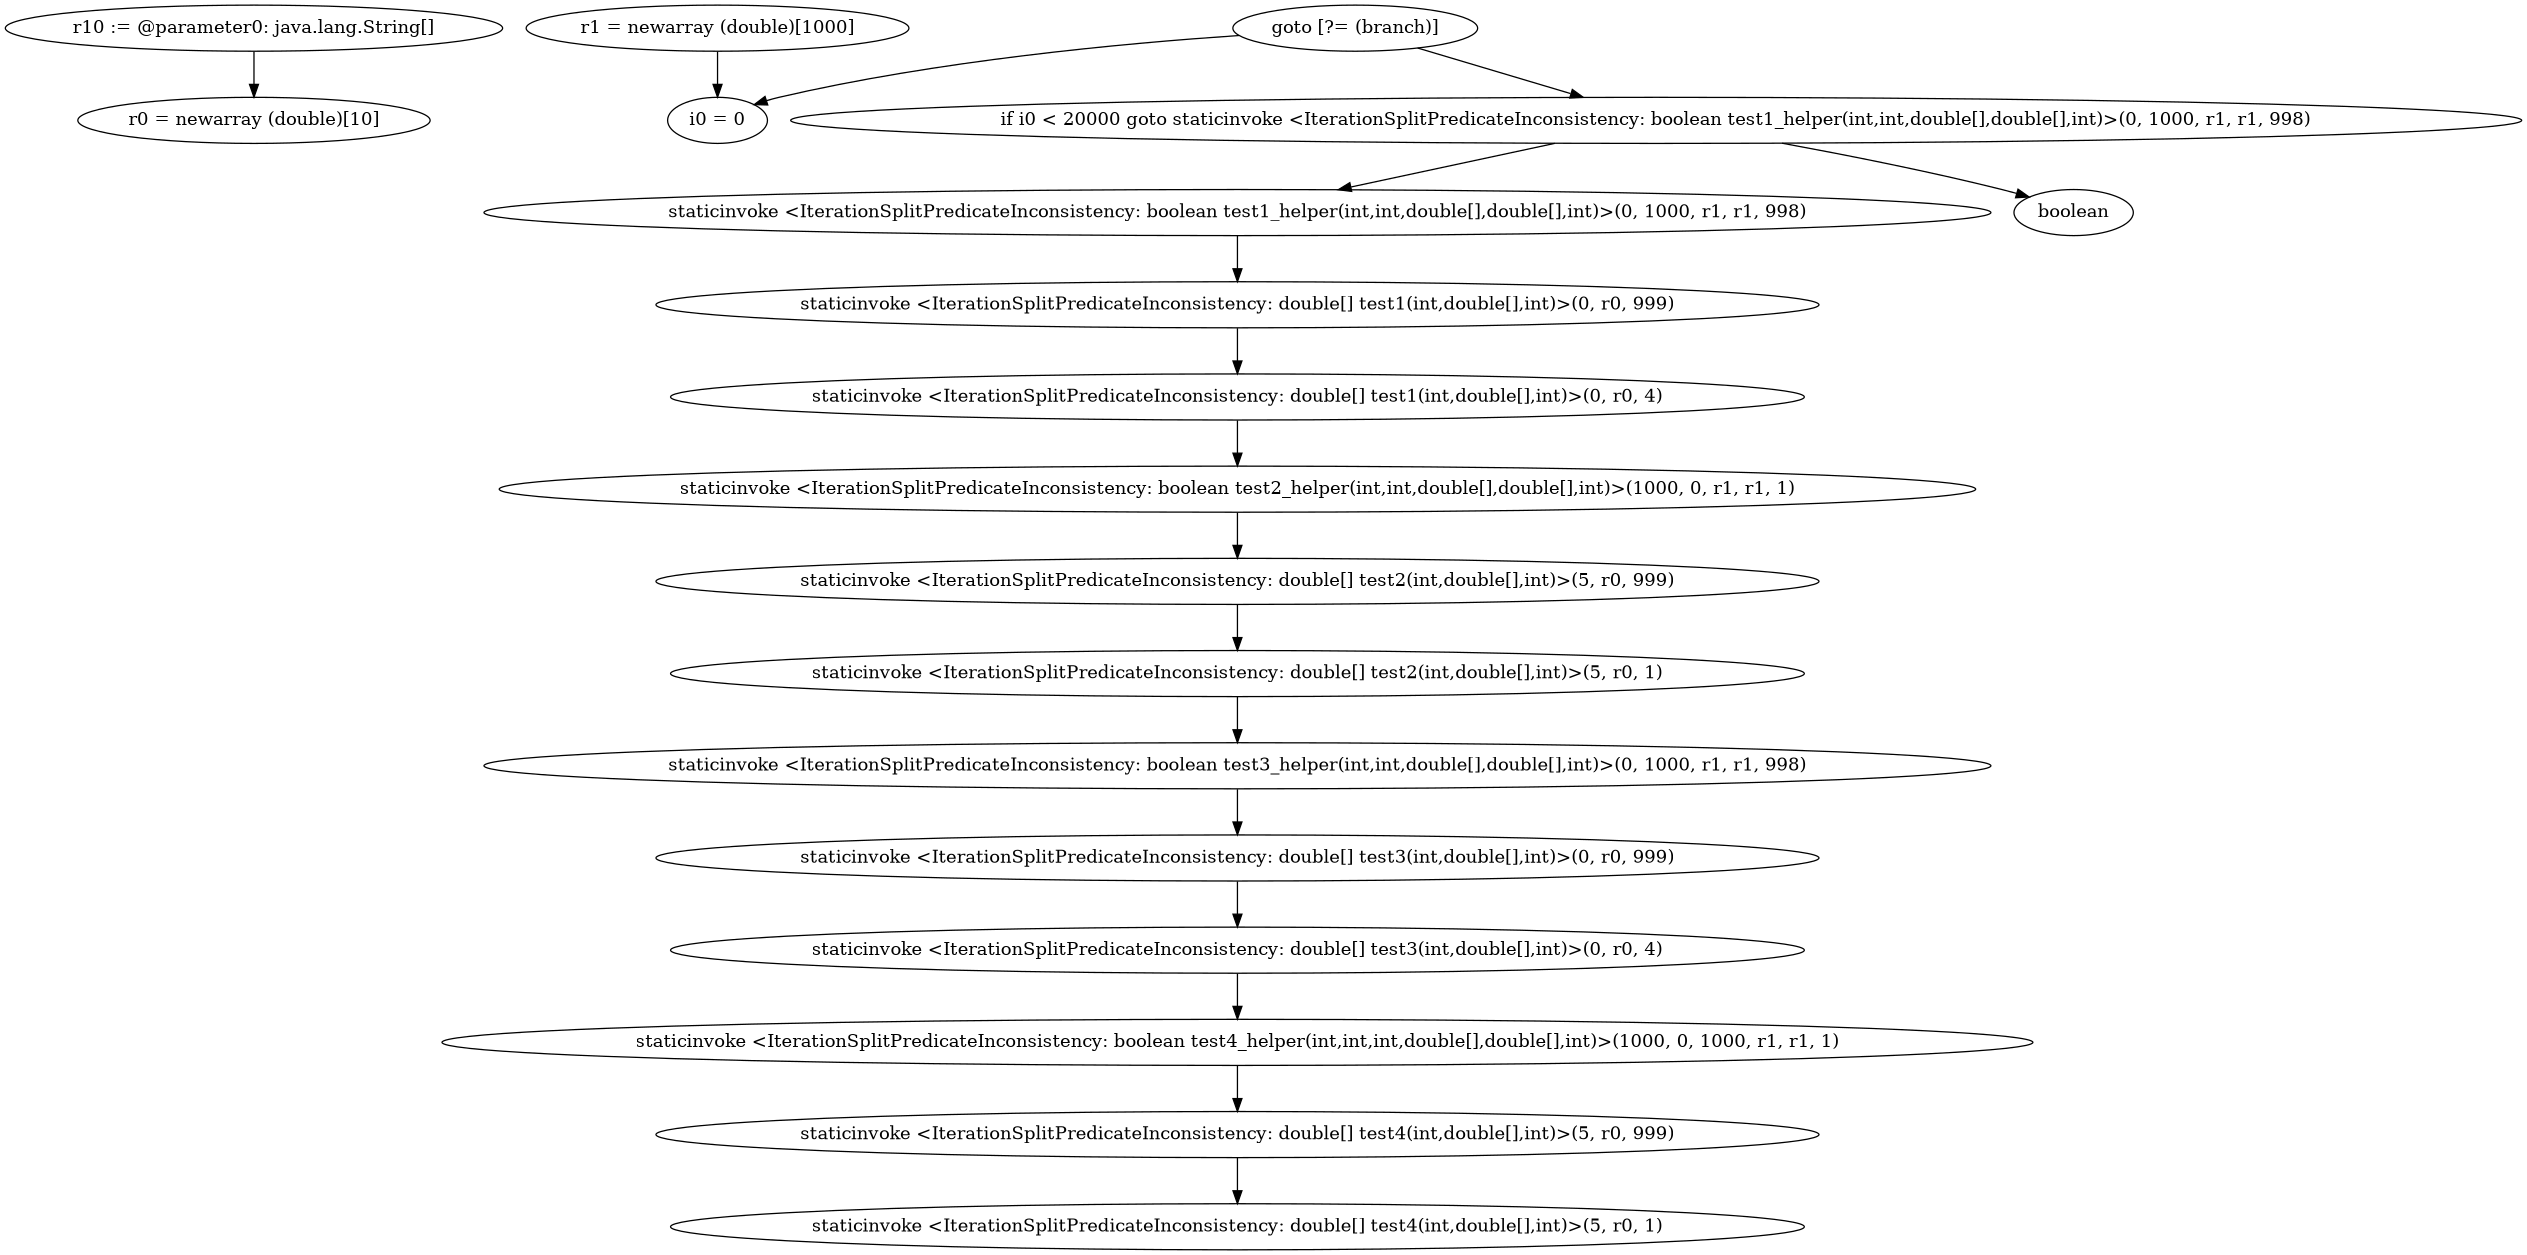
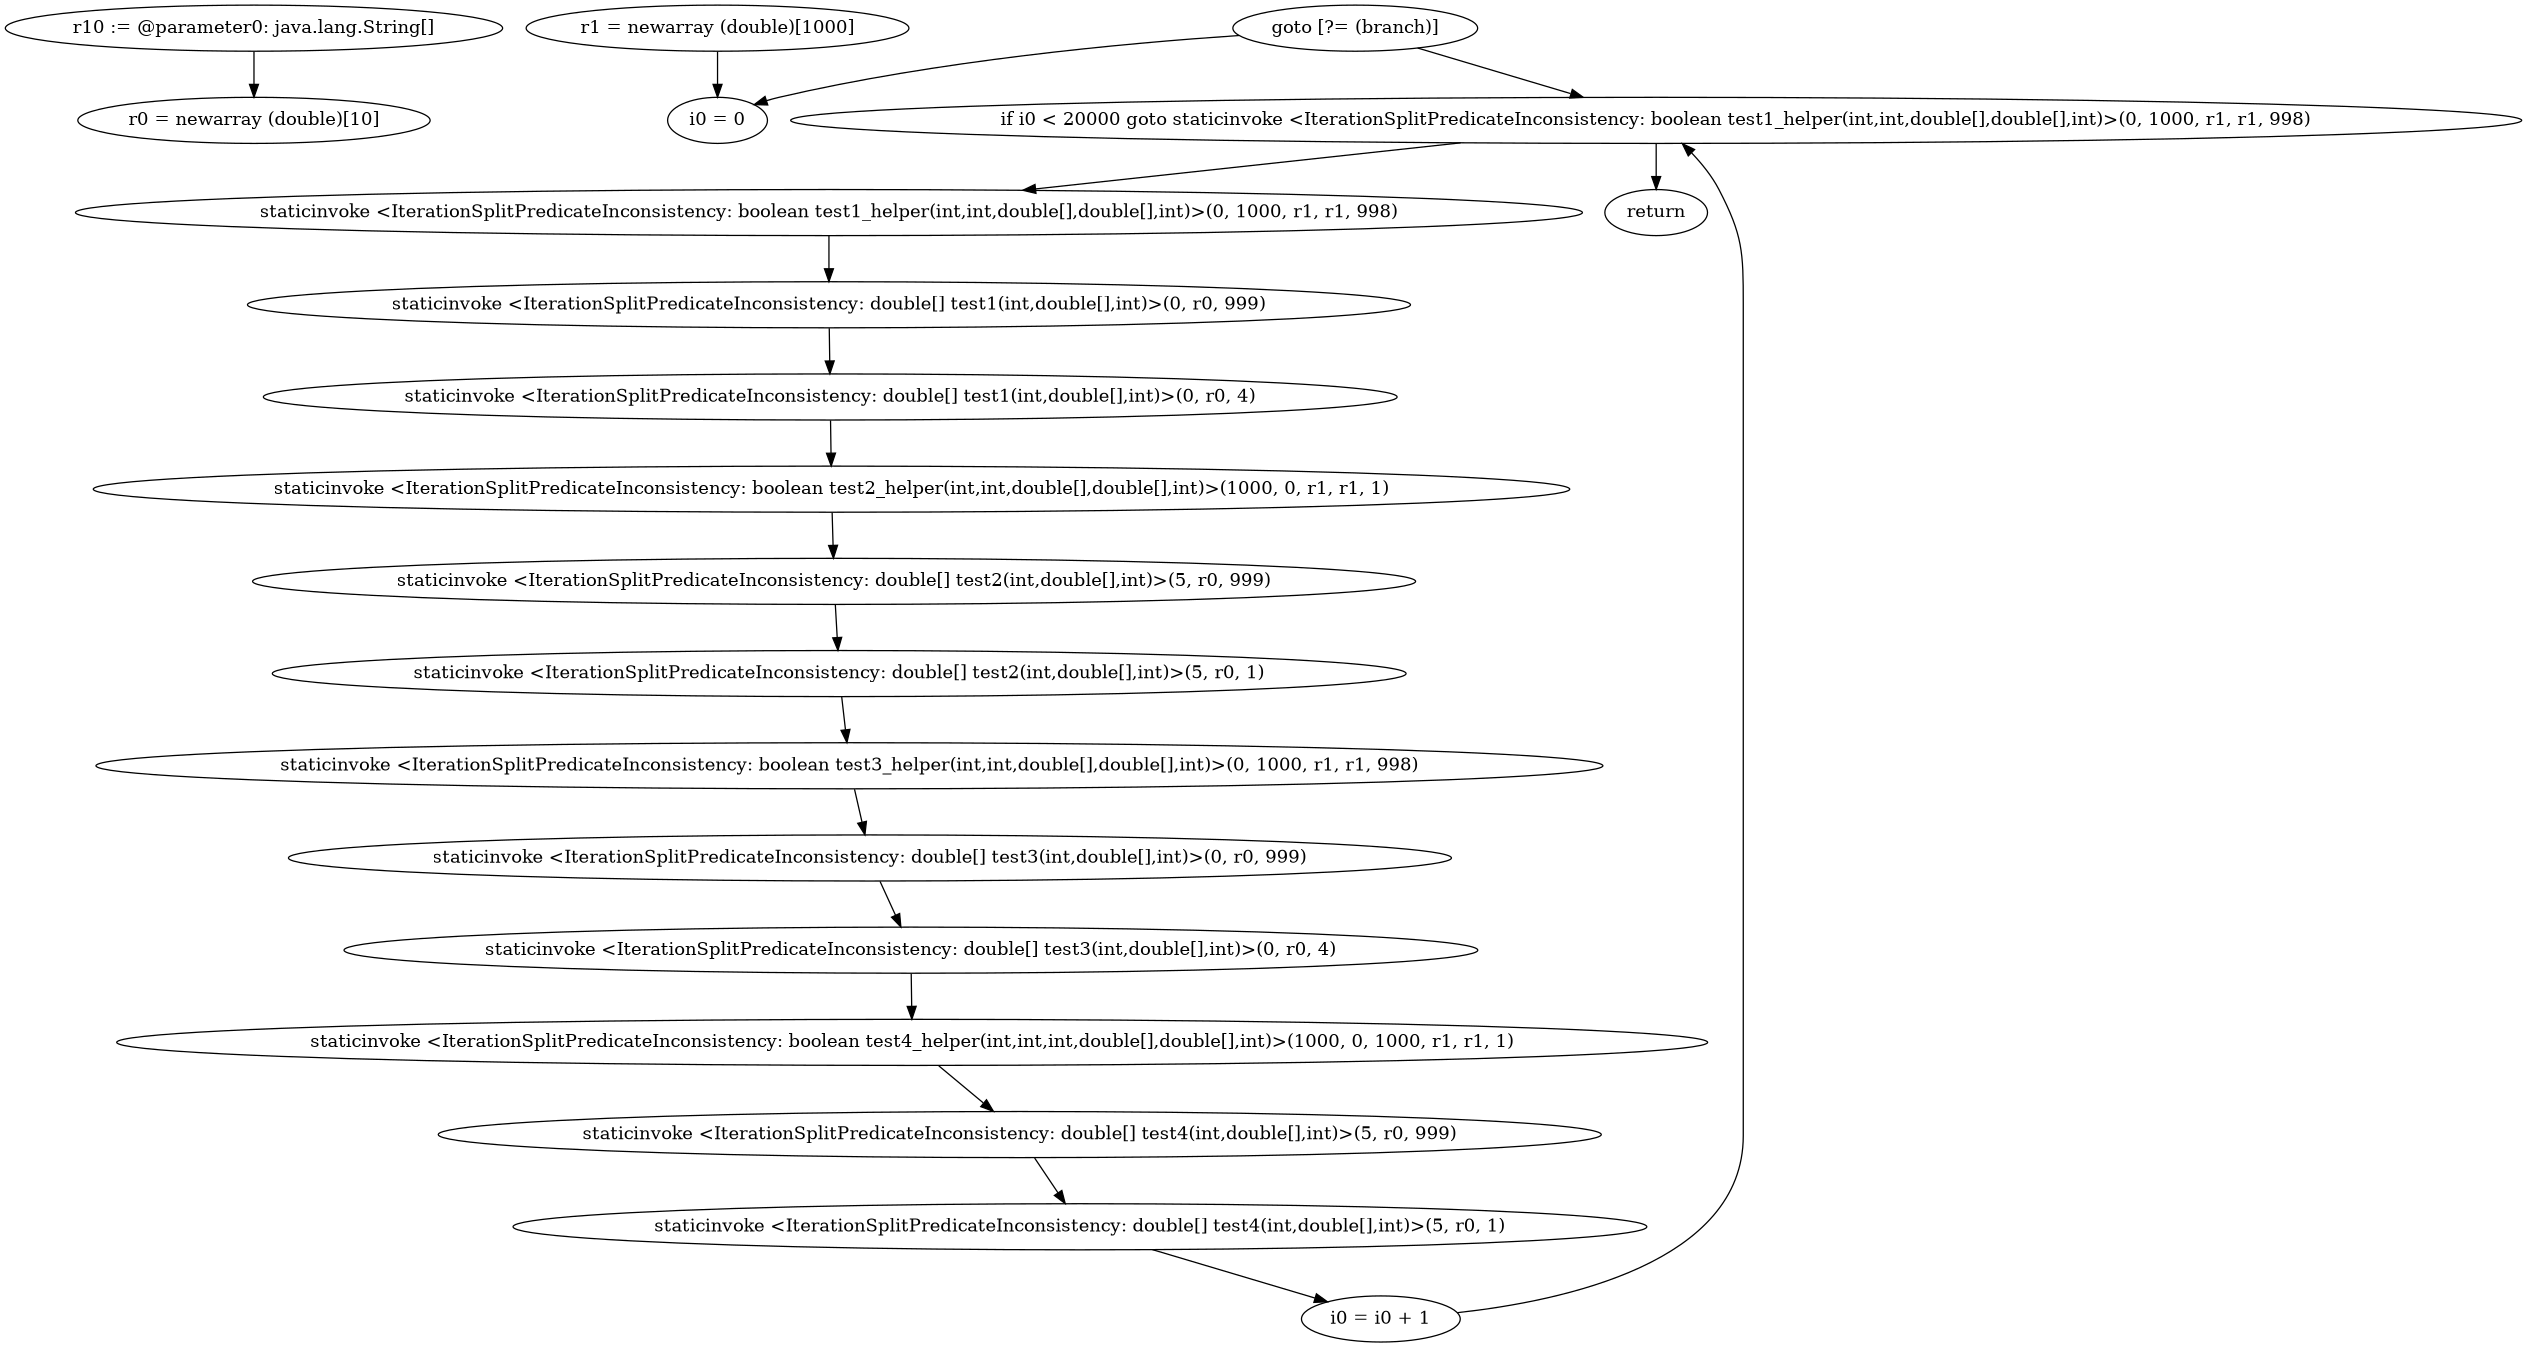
node "boolean": label "boolean" -> "return"
node "i0 = i0 + 1": added
